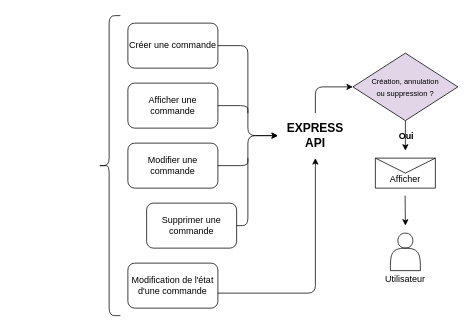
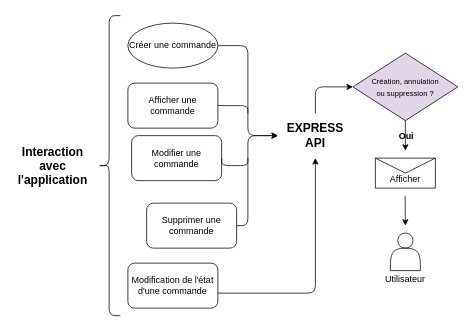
node "Créer une commande": shape rounded rectangle -> ellipse
node "Interaction avec l'application": added
node "Modifier une commande": moved (173, 165) -> (177, 158)
